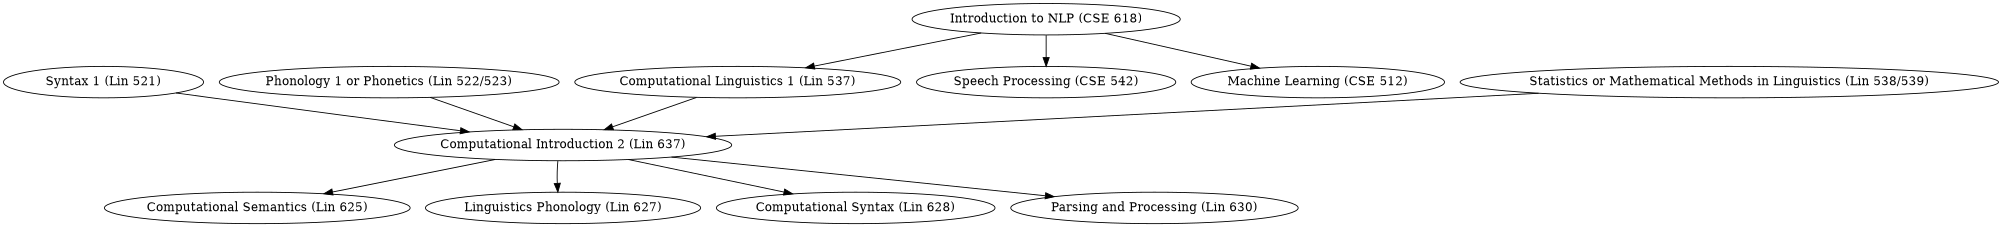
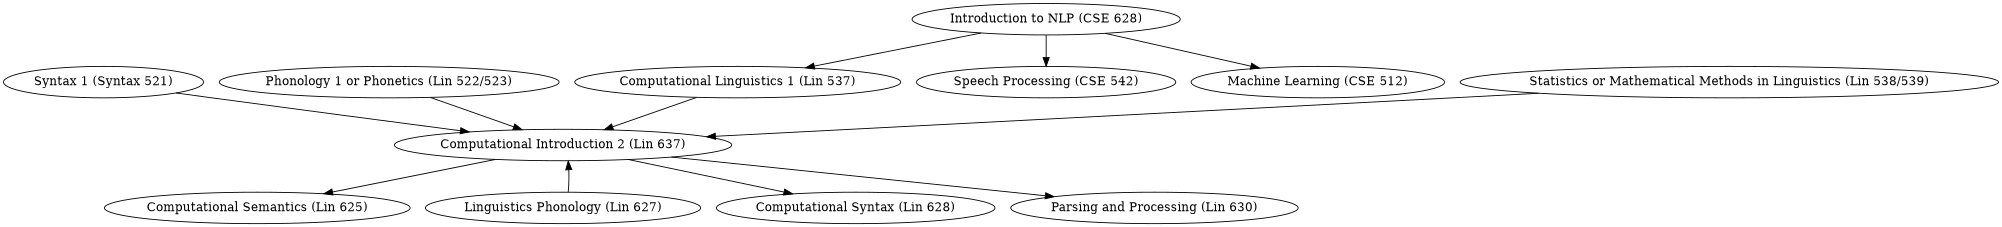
node "Introduction to NLP (CSE 618)": label "Introduction to NLP (CSE 618)" -> "Introduction to NLP (CSE 628)"
node "Syntax 1 (Lin 521)": label "Syntax 1 (Lin 521)" -> "Syntax 1 (Syntax 521)"
edge "Computational Introduction 2 (Lin 637)" -> "Linguistics Phonology (Lin 627)": reversed
